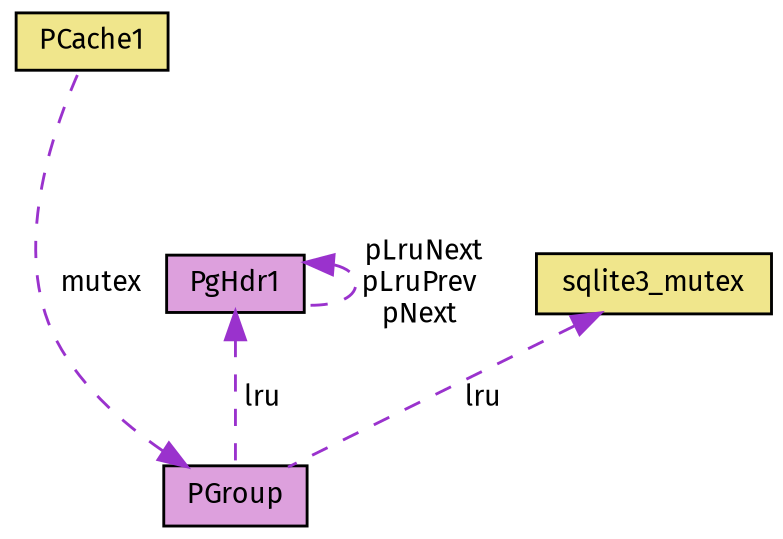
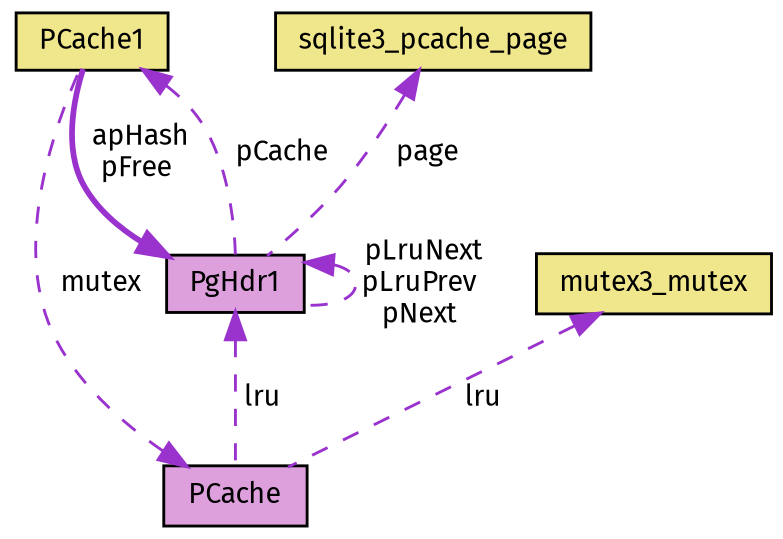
node "sqlite3_pcache_page": added
edge "PgHdr1" -> "PCache1": added, label "pCache"
edge "PCache1" -> "PgHdr1": added, label "apHash pFree"
node "sqlite3_mutex": label "sqlite3_mutex" -> "mutex3_mutex"
node "PGroup": label "PGroup" -> "PCache"
